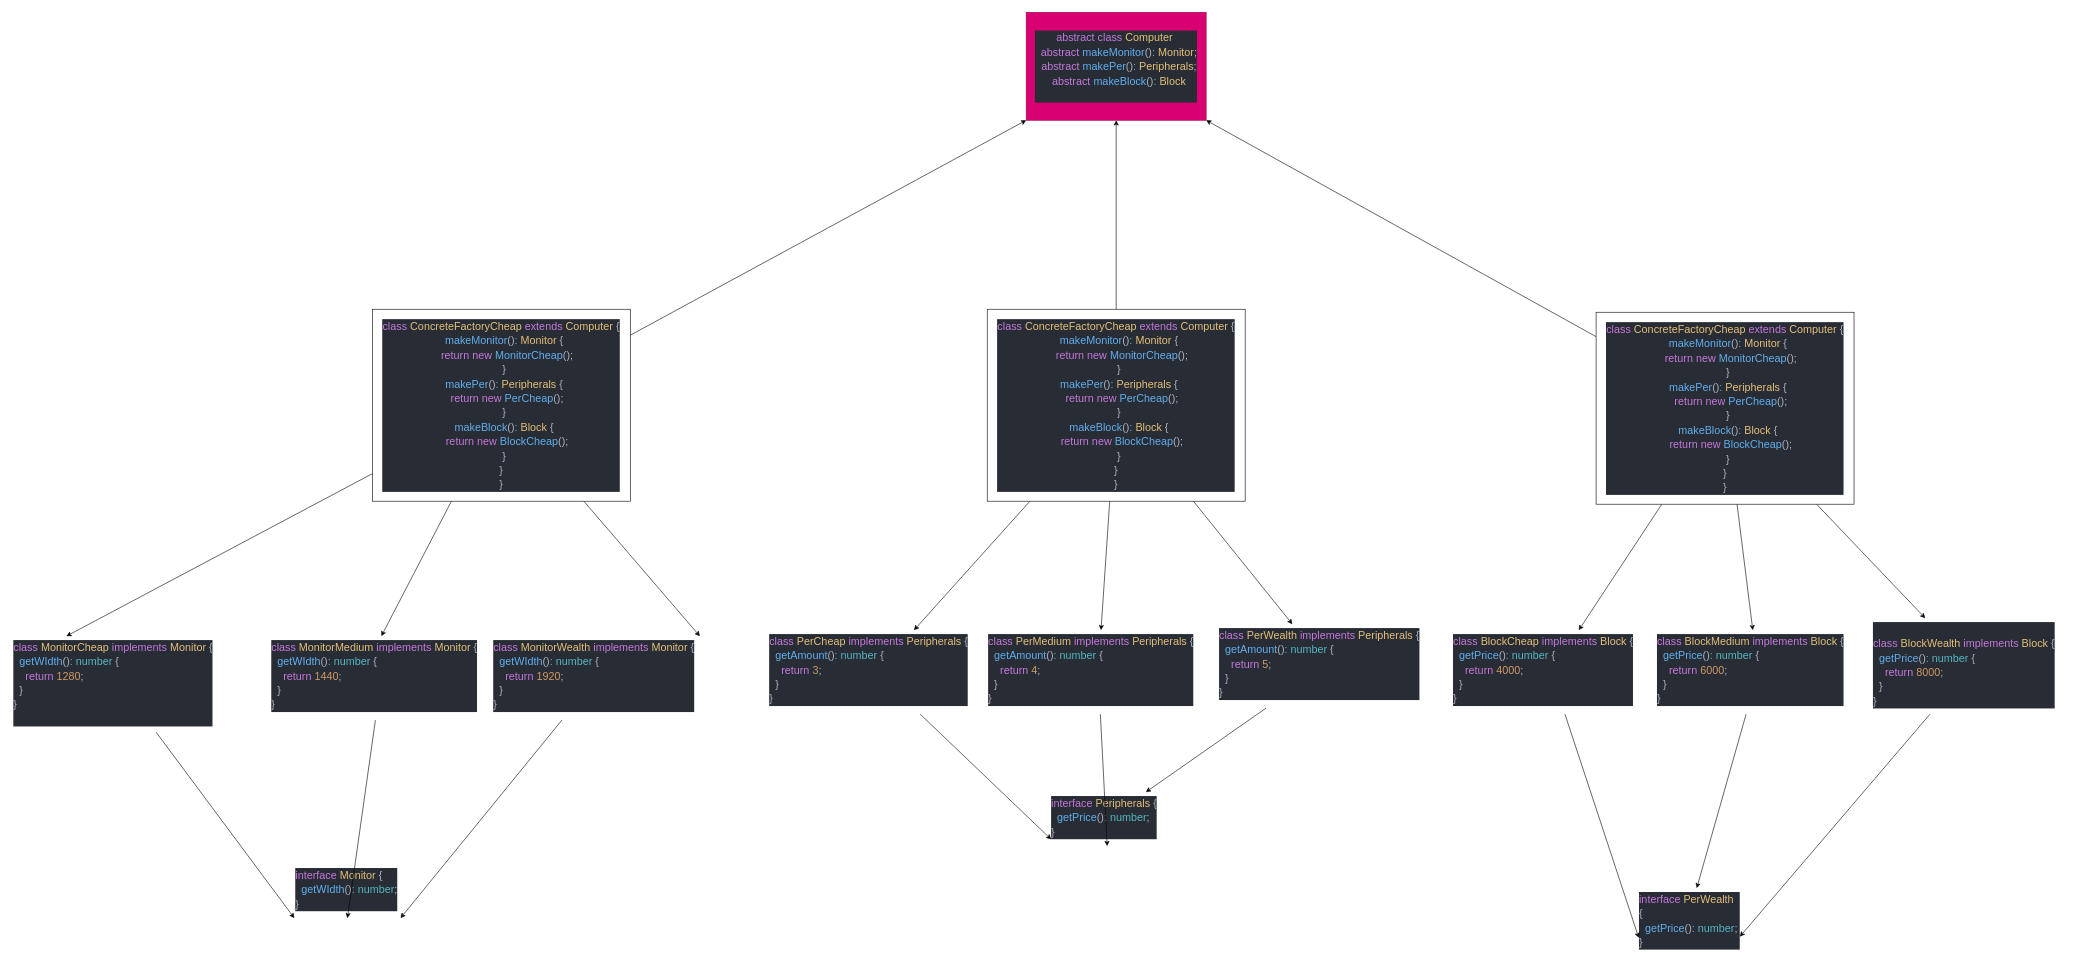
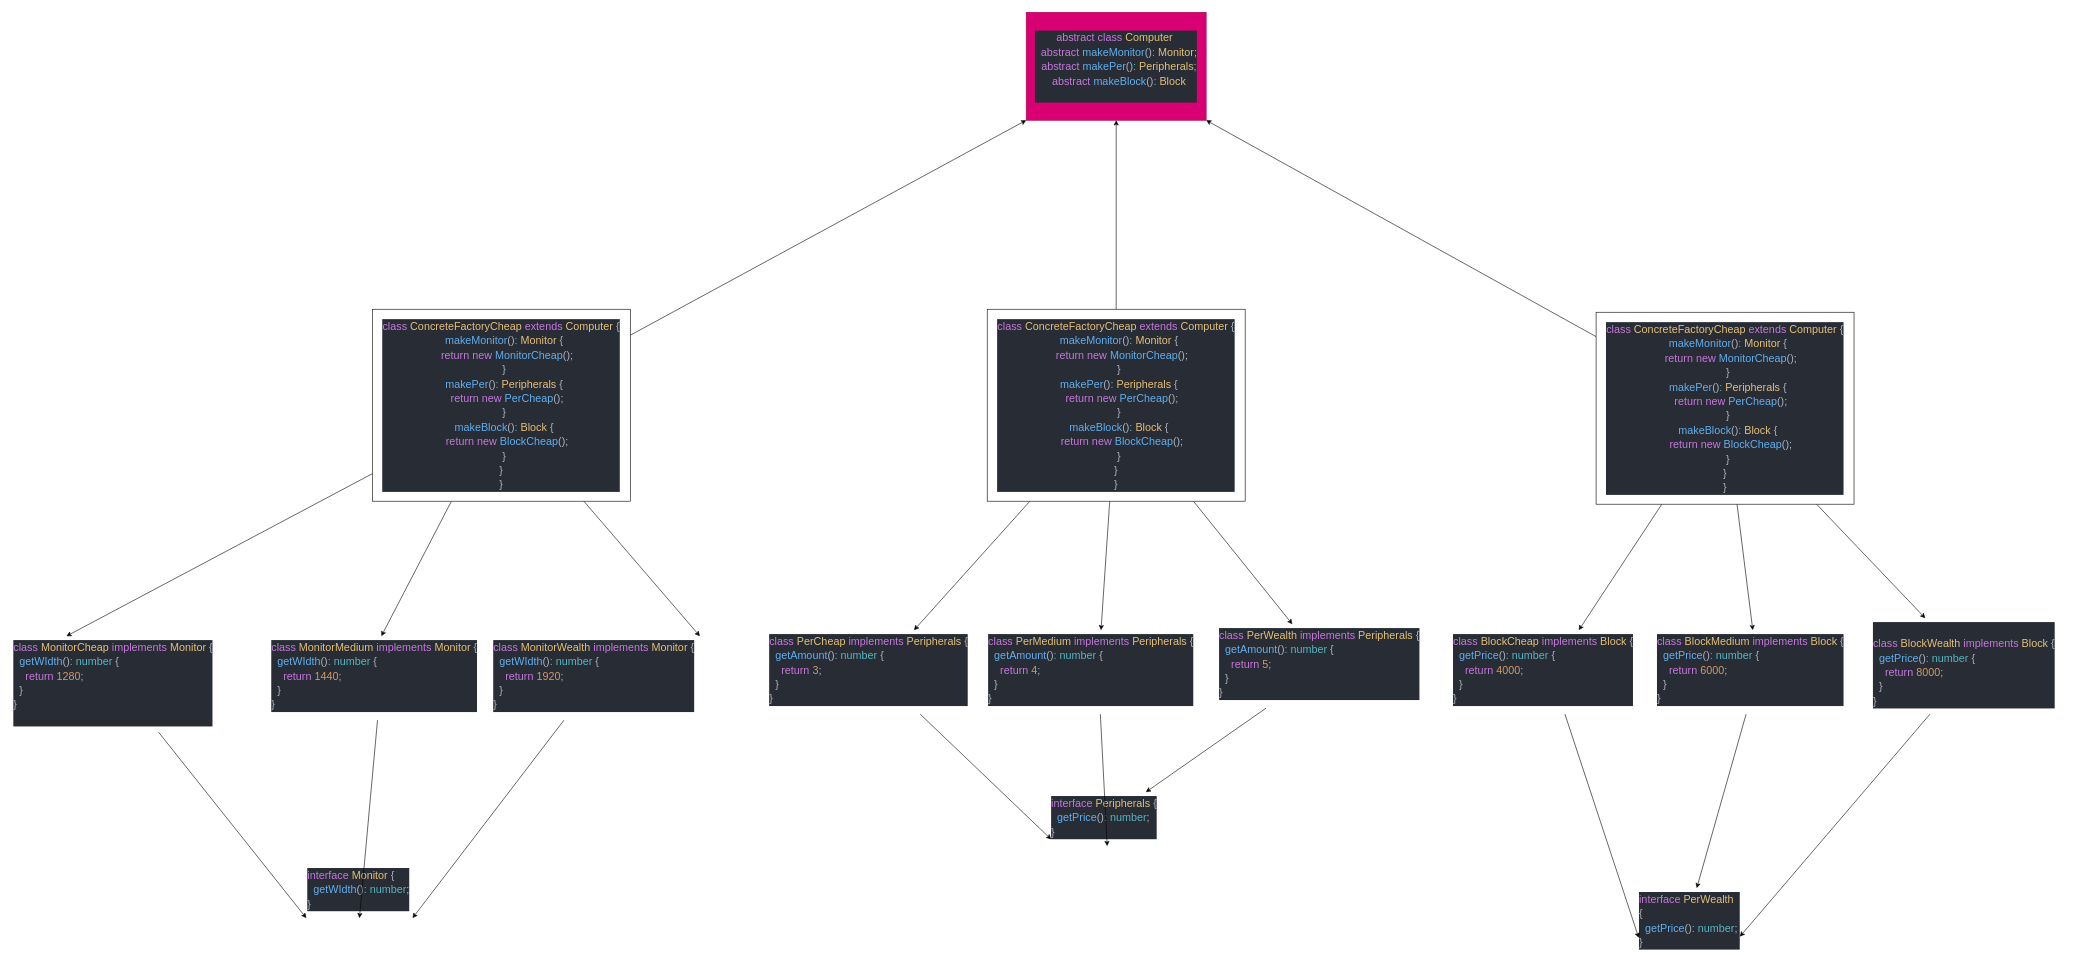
node "interface Monitor { getWIdth(): number; }": moved (347, 891) -> (359, 891)
